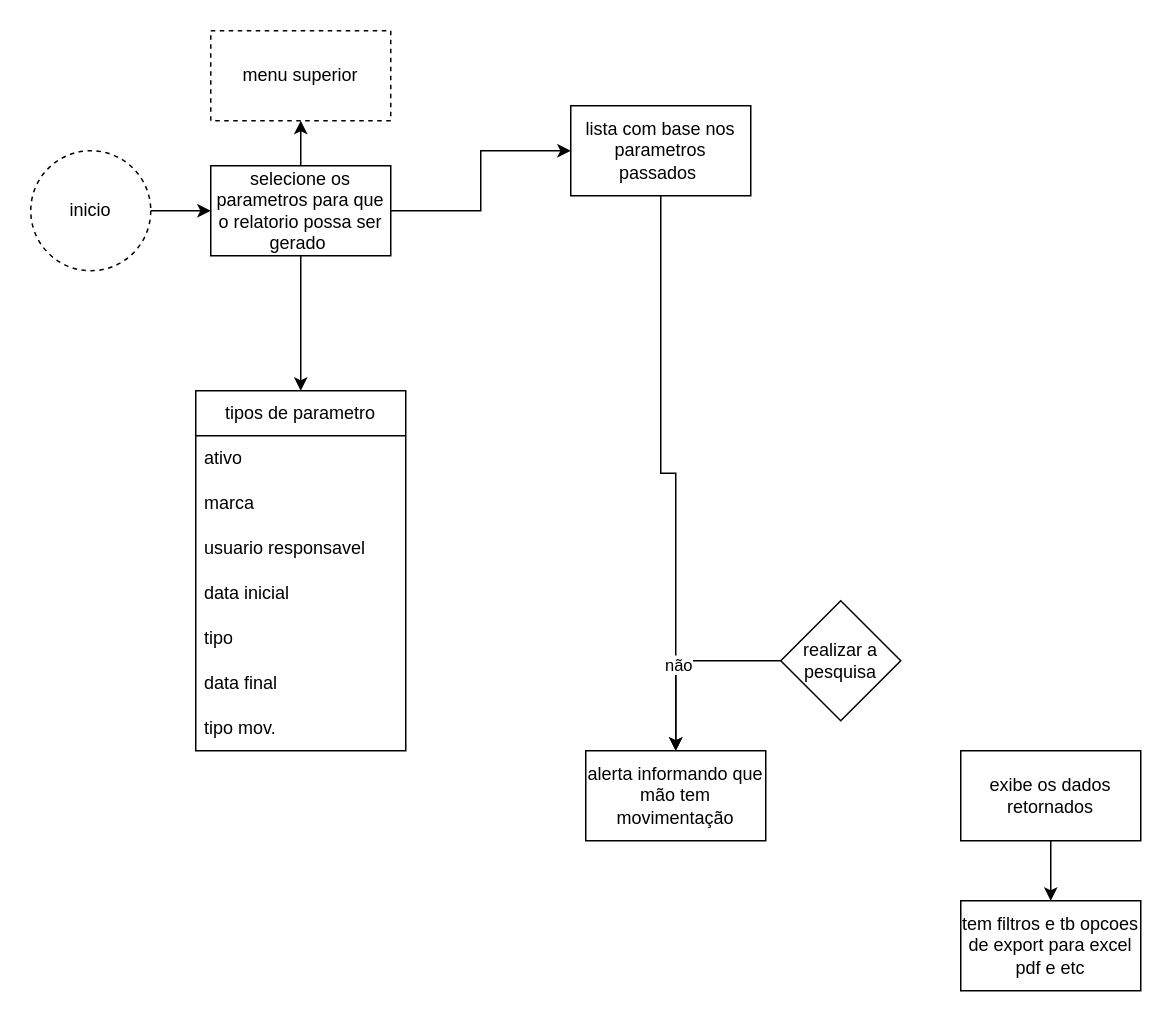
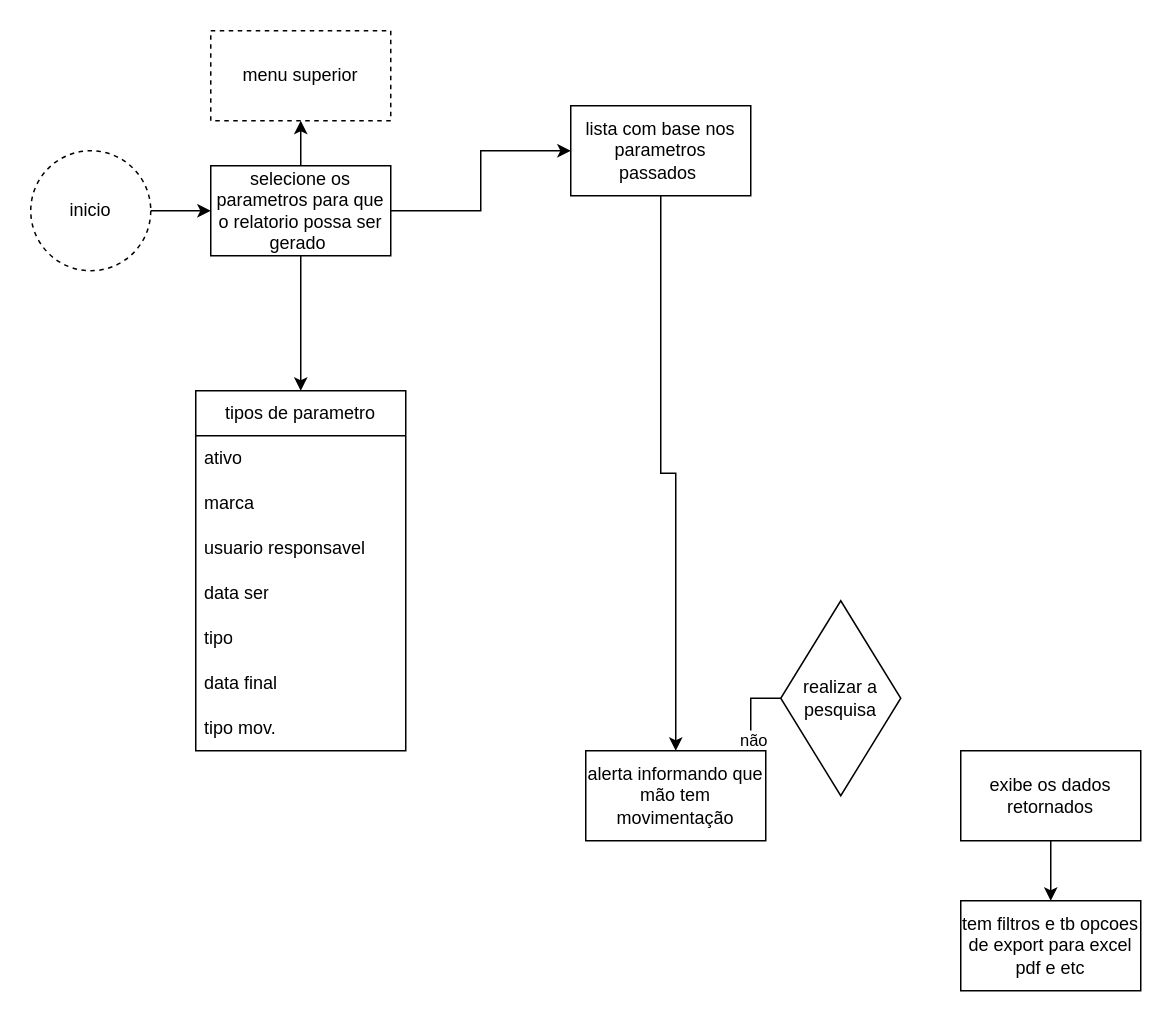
node "data inicial": label "data inicial" -> "data ser"
node "realizar a pesquisa": size 120x120 -> 120x195
